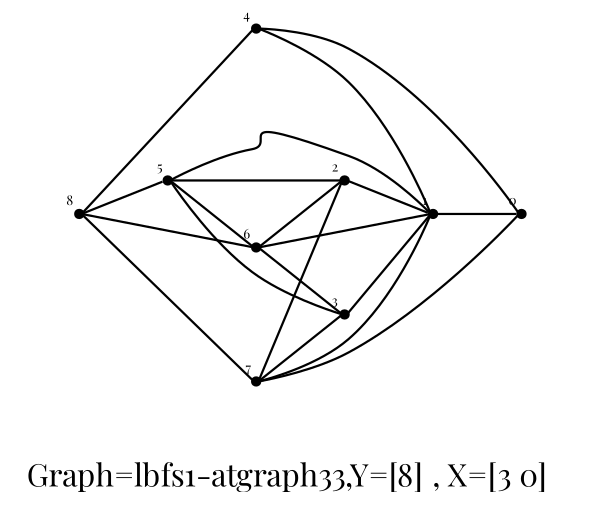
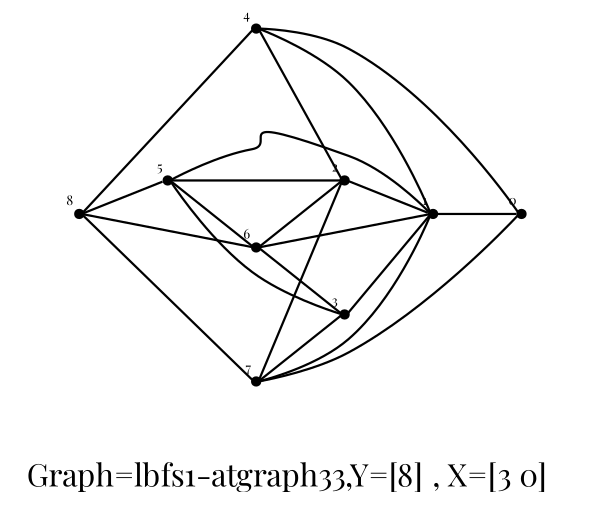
edge "4" -- "2": added
